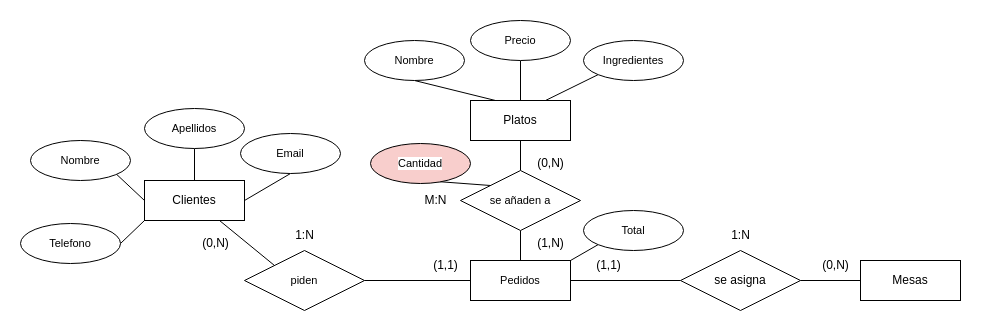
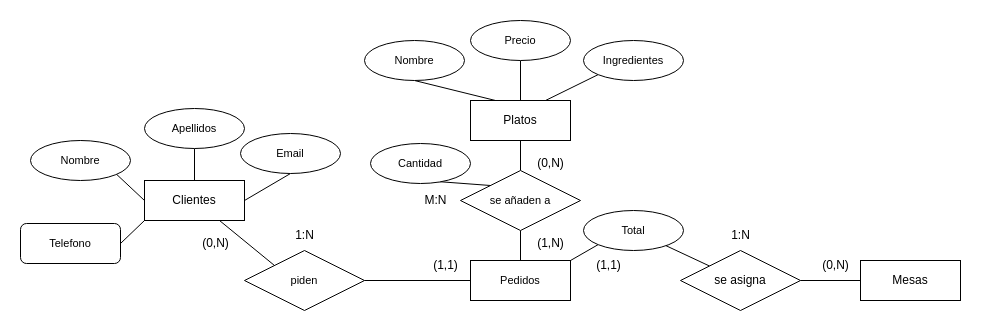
node "Cantidad": fillcolor #f8cecc -> #ffffff
node "Telefono": shape ellipse -> rounded rectangle
edge "Pedidos" -- "se asigna": now "Total" -- "se asigna"
